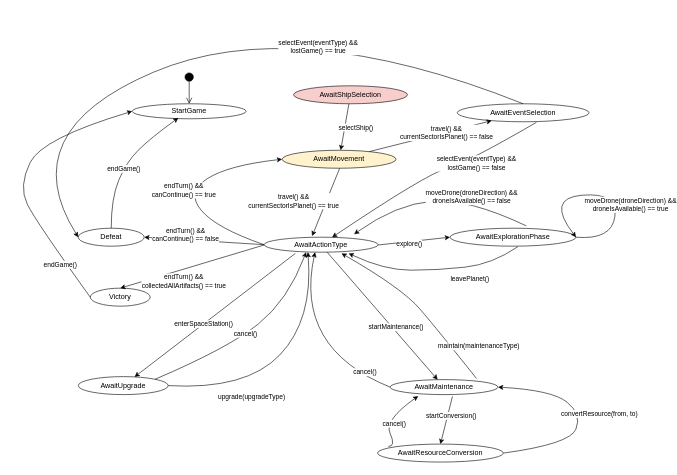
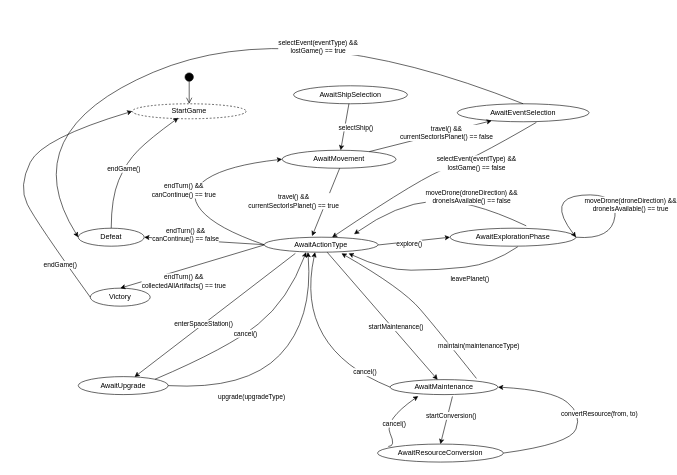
node "AwaitShipSelection": fillcolor #f8cecc -> #ffffff
node "StartGame": style solid -> dashed
node "AwaitMovement": fillcolor #fff2cc -> #ffffff
